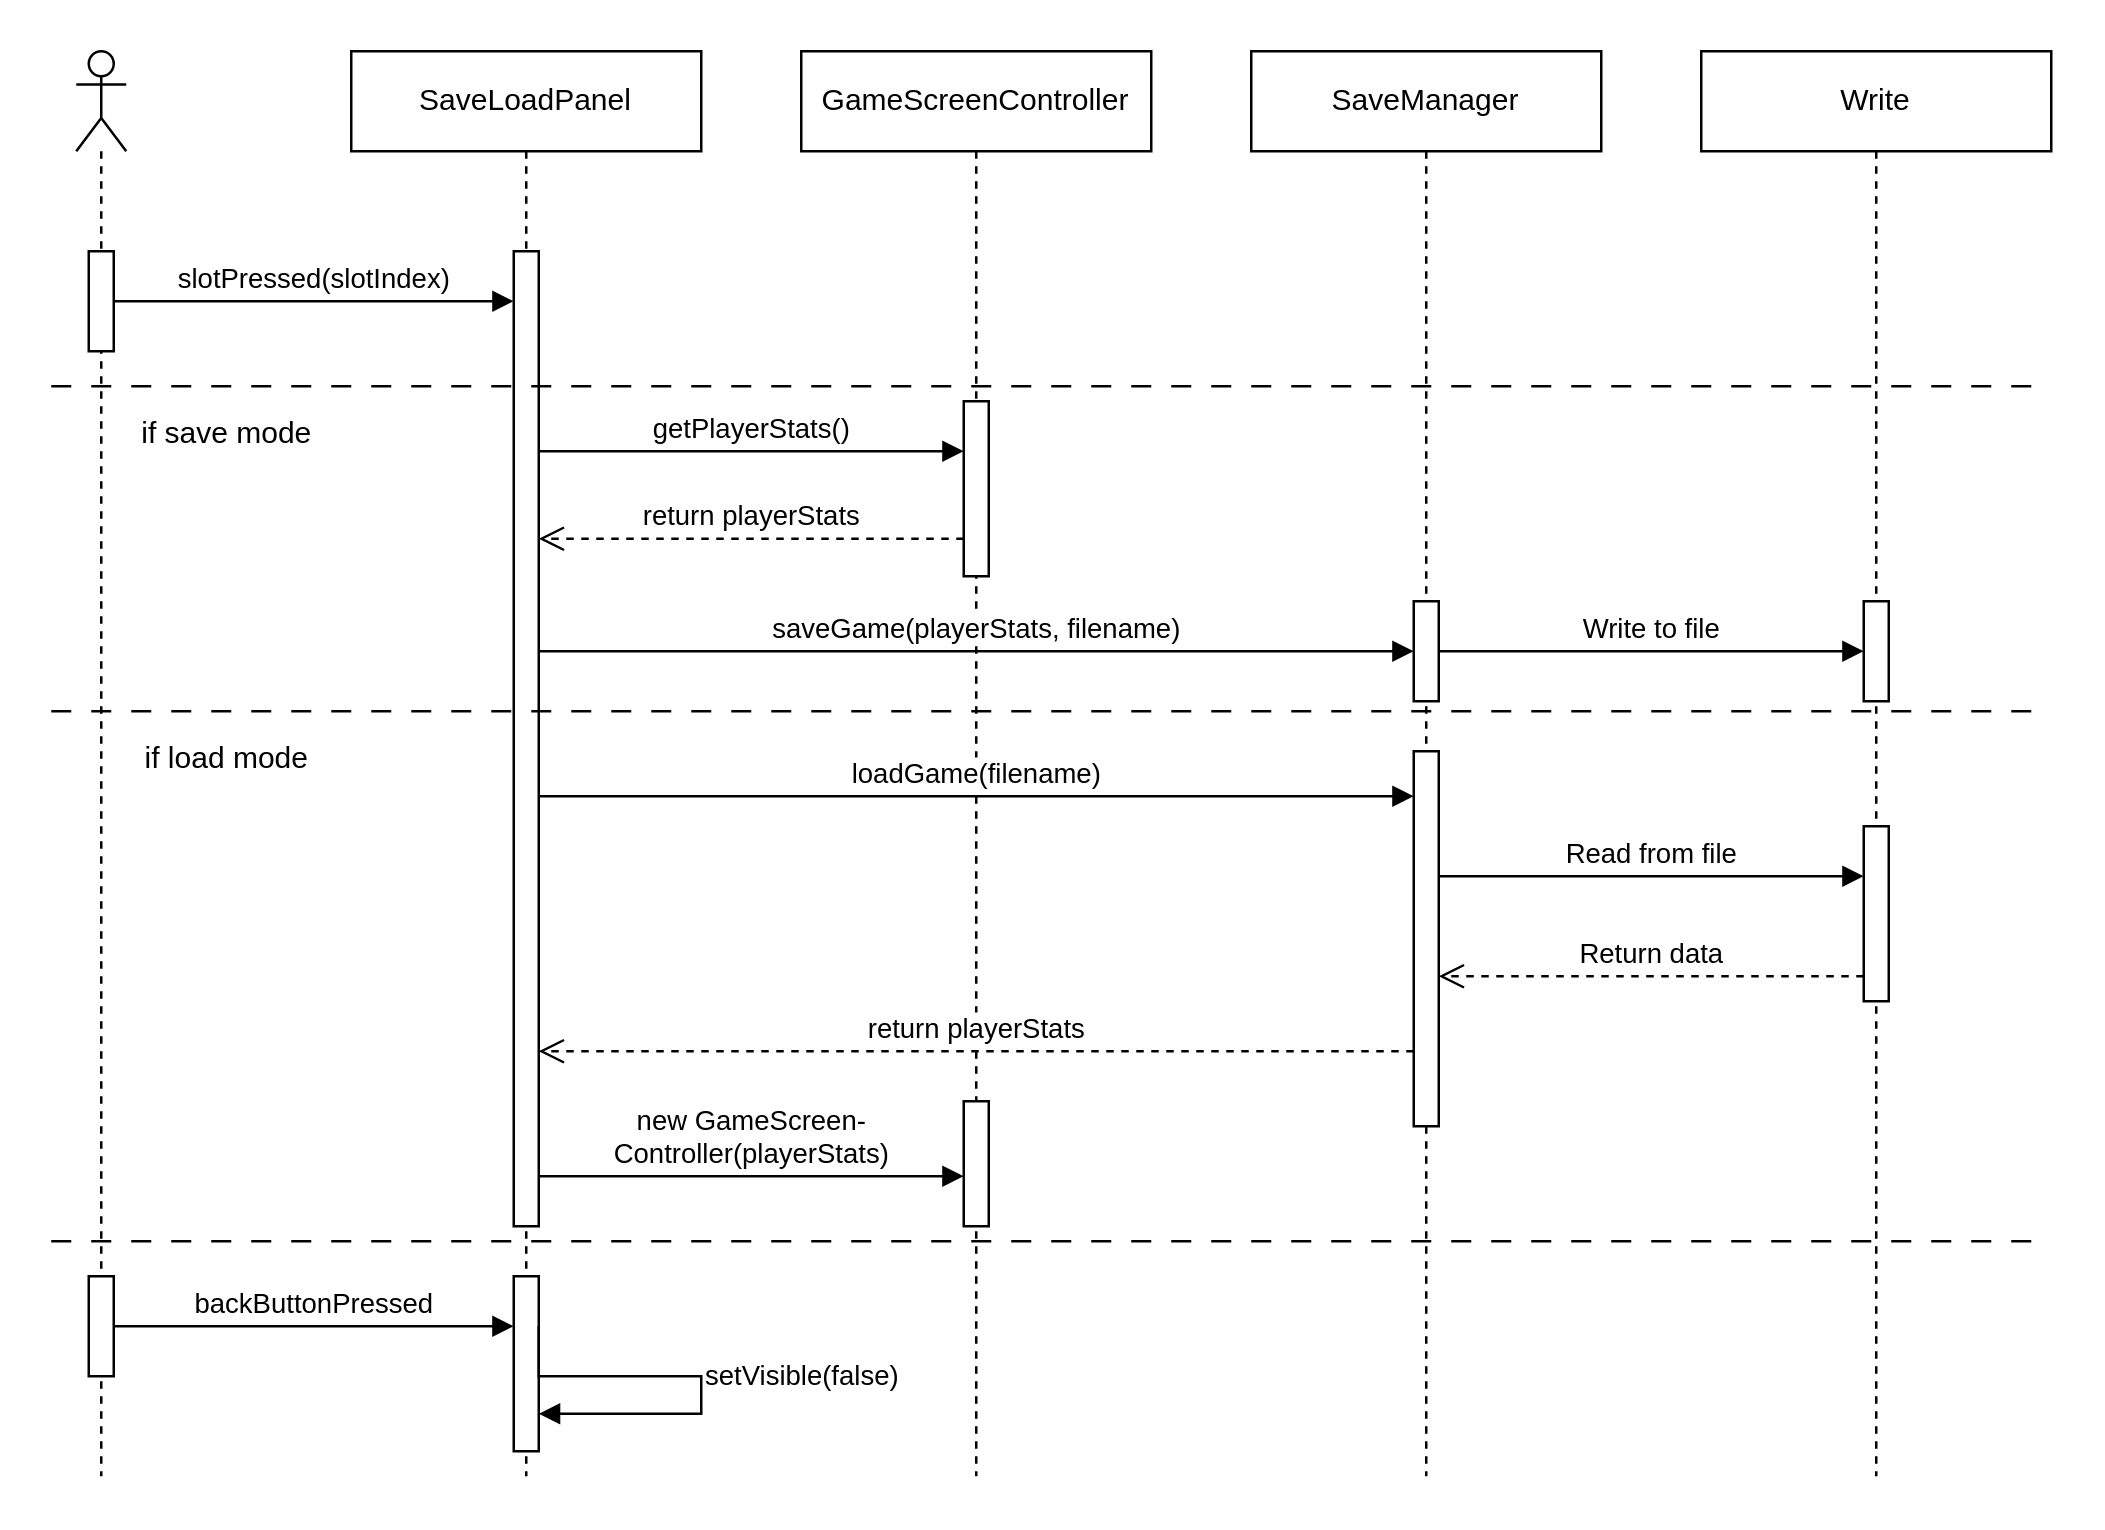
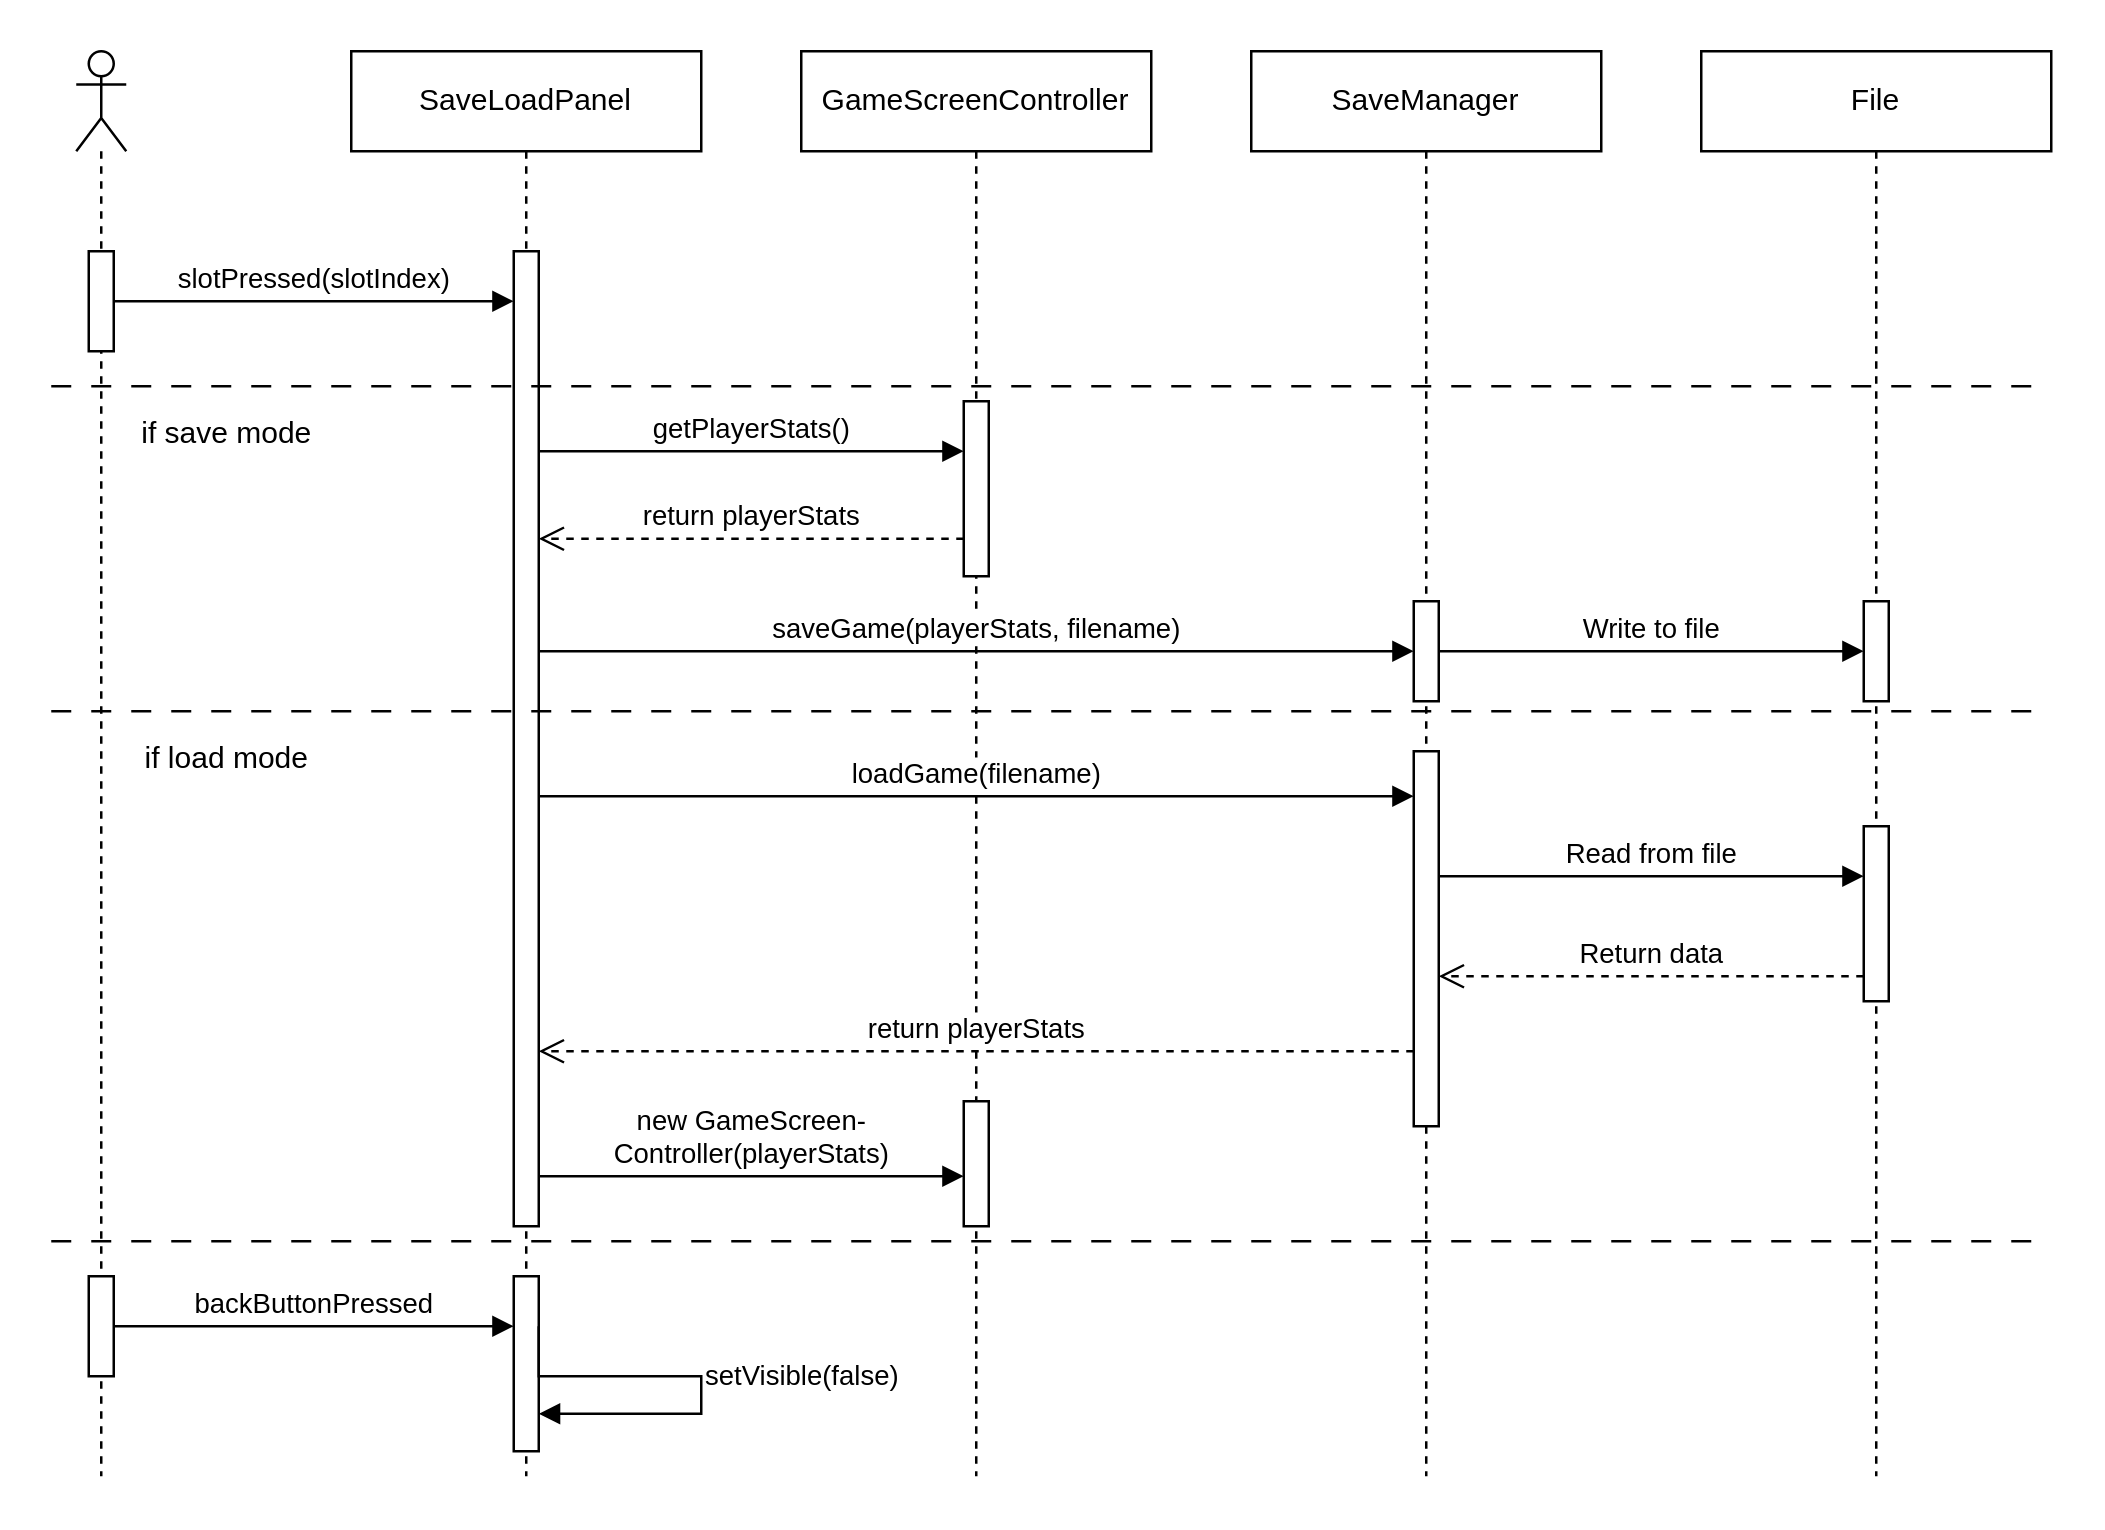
node "Write": label "Write" -> "File"
